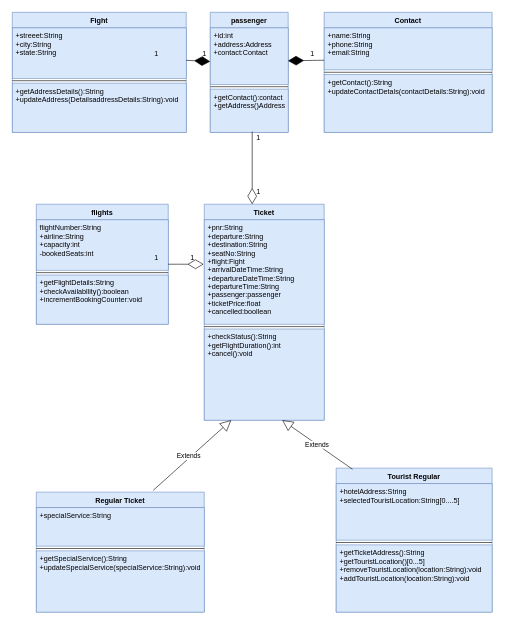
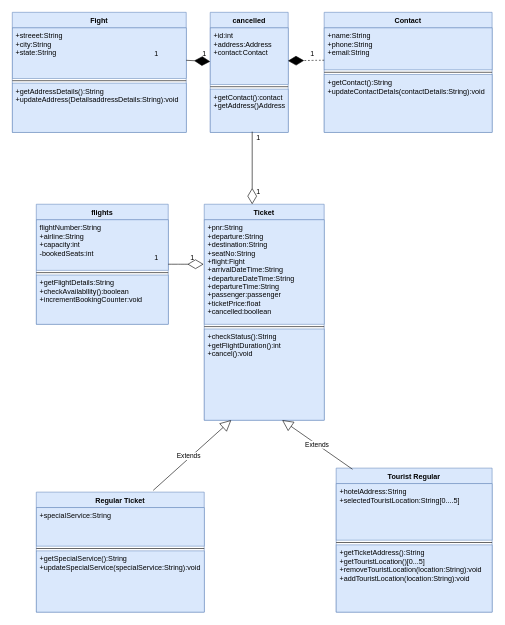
node "passenger": label "passenger" -> "cancelled"
edge "+name:String +phone:String +email:String" -> "+id:int +address:Address +contact:Contact": style solid -> dashed
